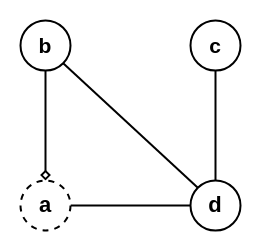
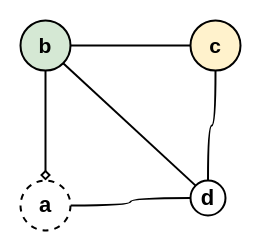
node "b": fillcolor #ffffff -> #d5e8d4
edge "b" -- "c": added
node "c": fillcolor #ffffff -> #fff2cc
node "d": size 50x50 -> 35x35
